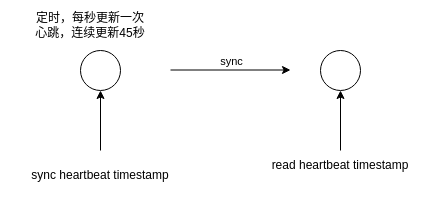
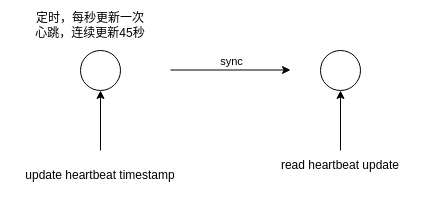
node "read heartbeat timestamp": label "read heartbeat timestamp" -> "read heartbeat update"
node "sync heartbeat timestamp": label "sync heartbeat timestamp" -> "update heartbeat timestamp"
